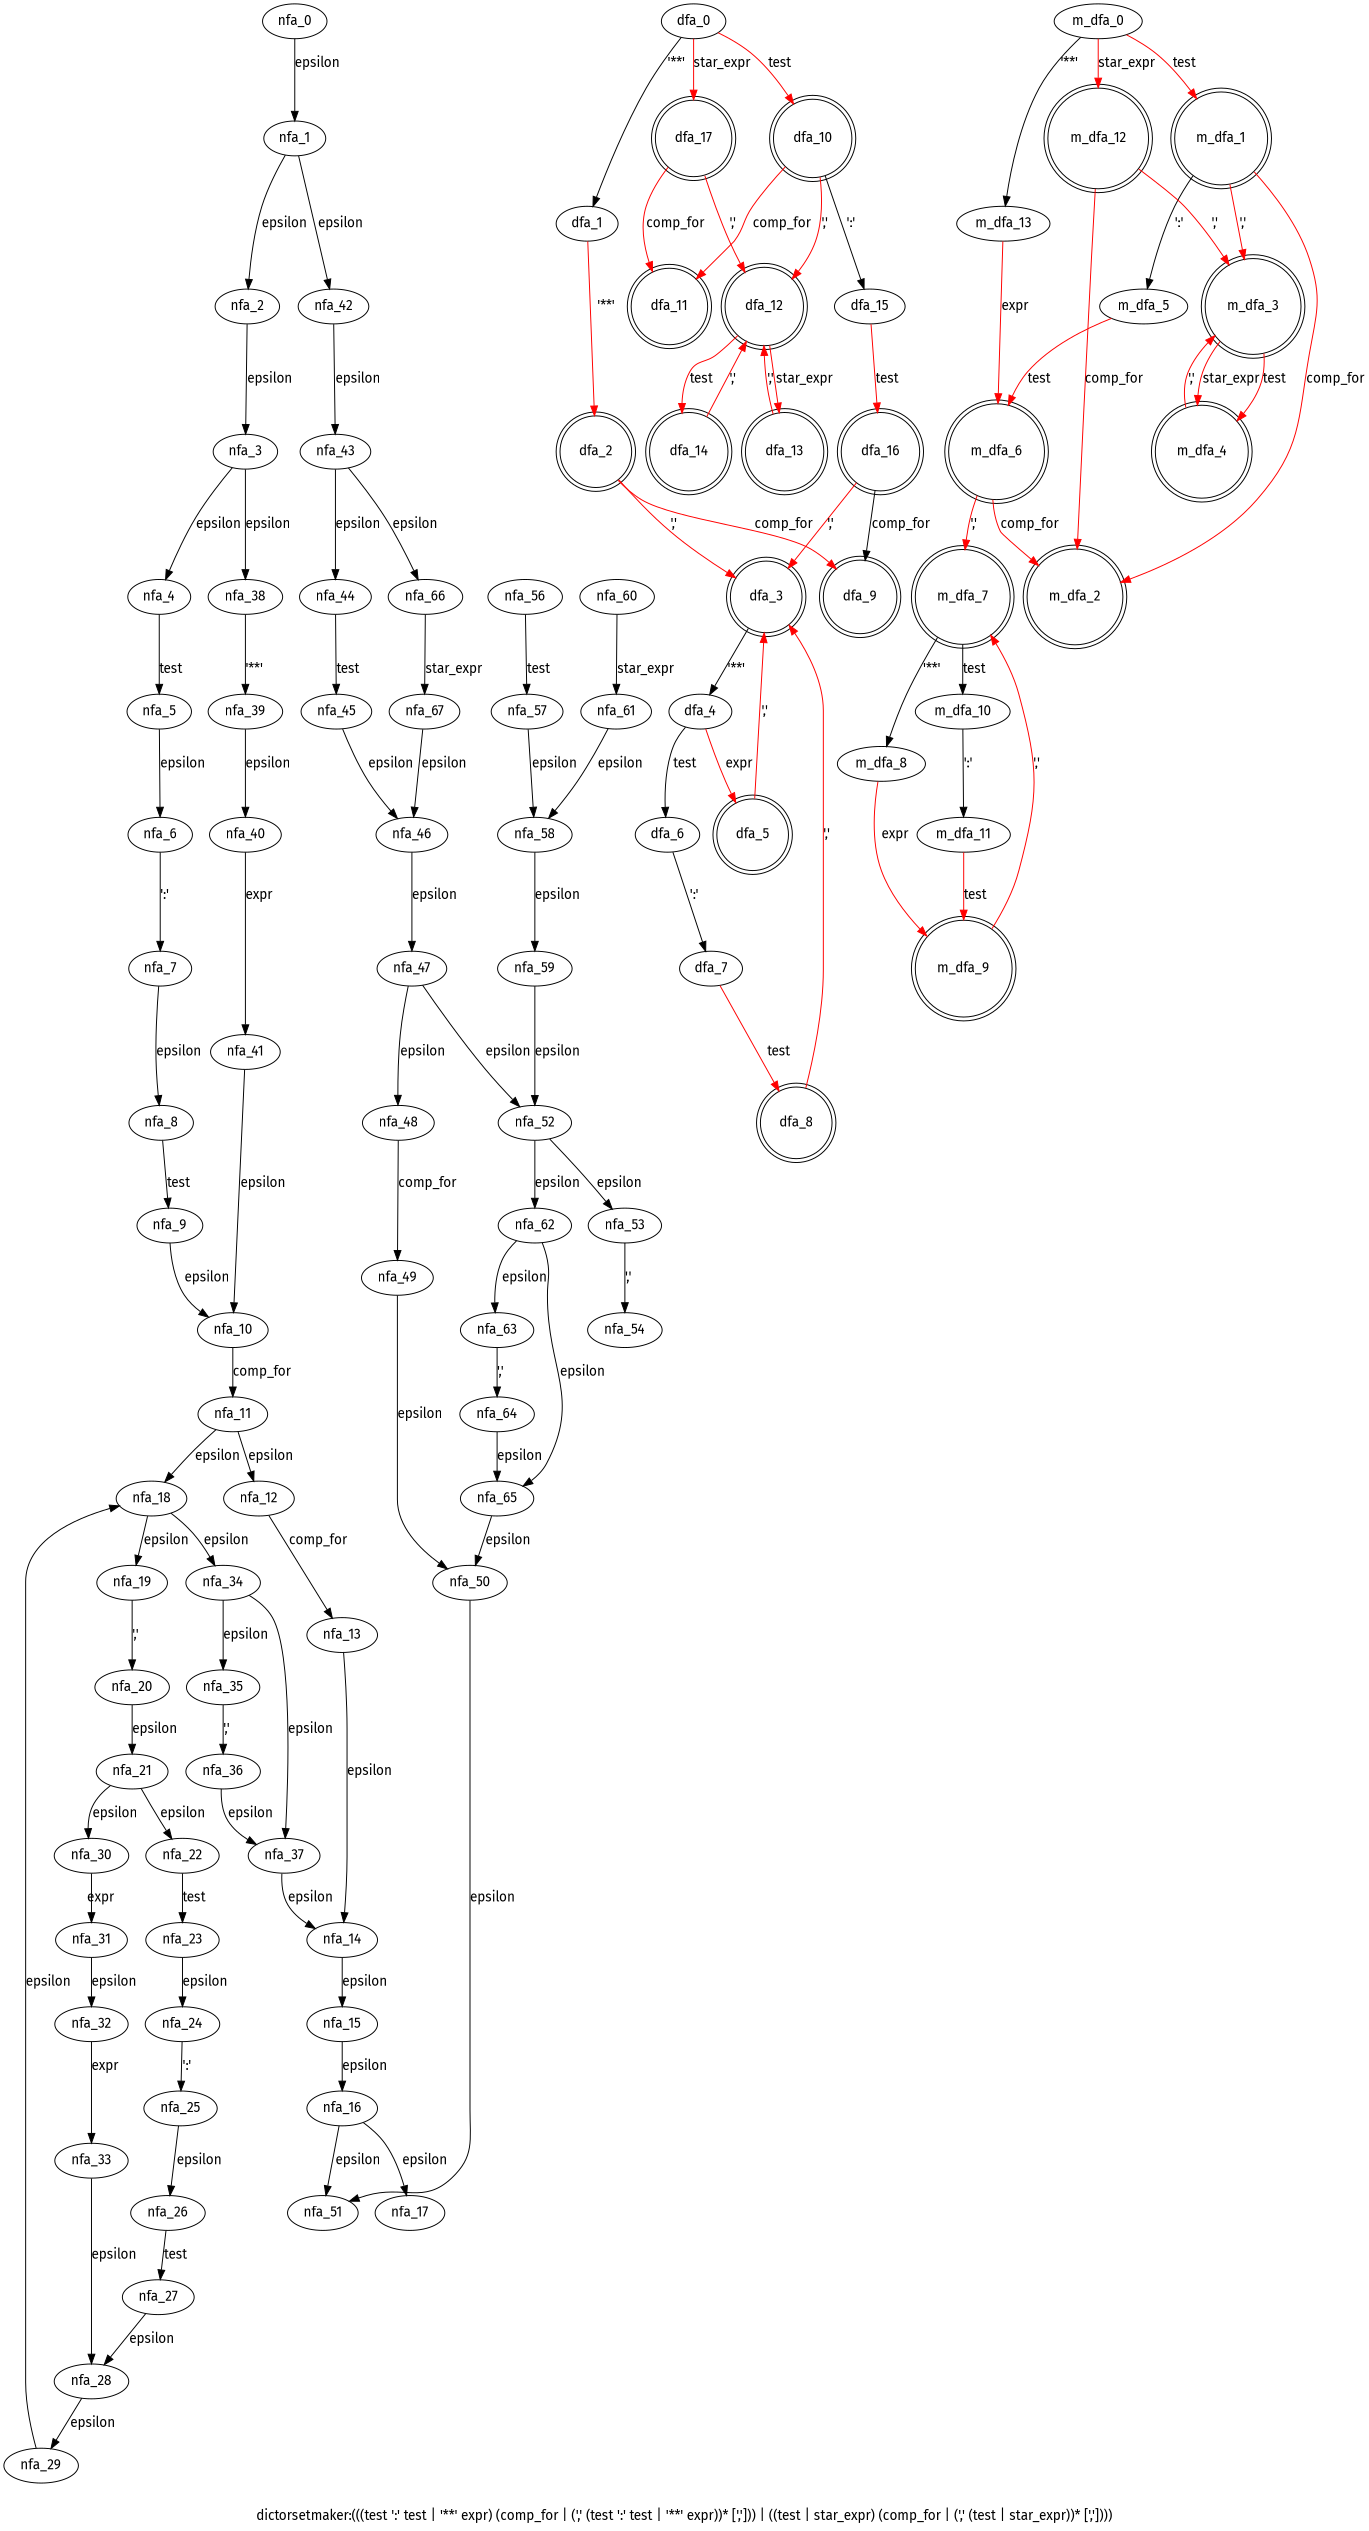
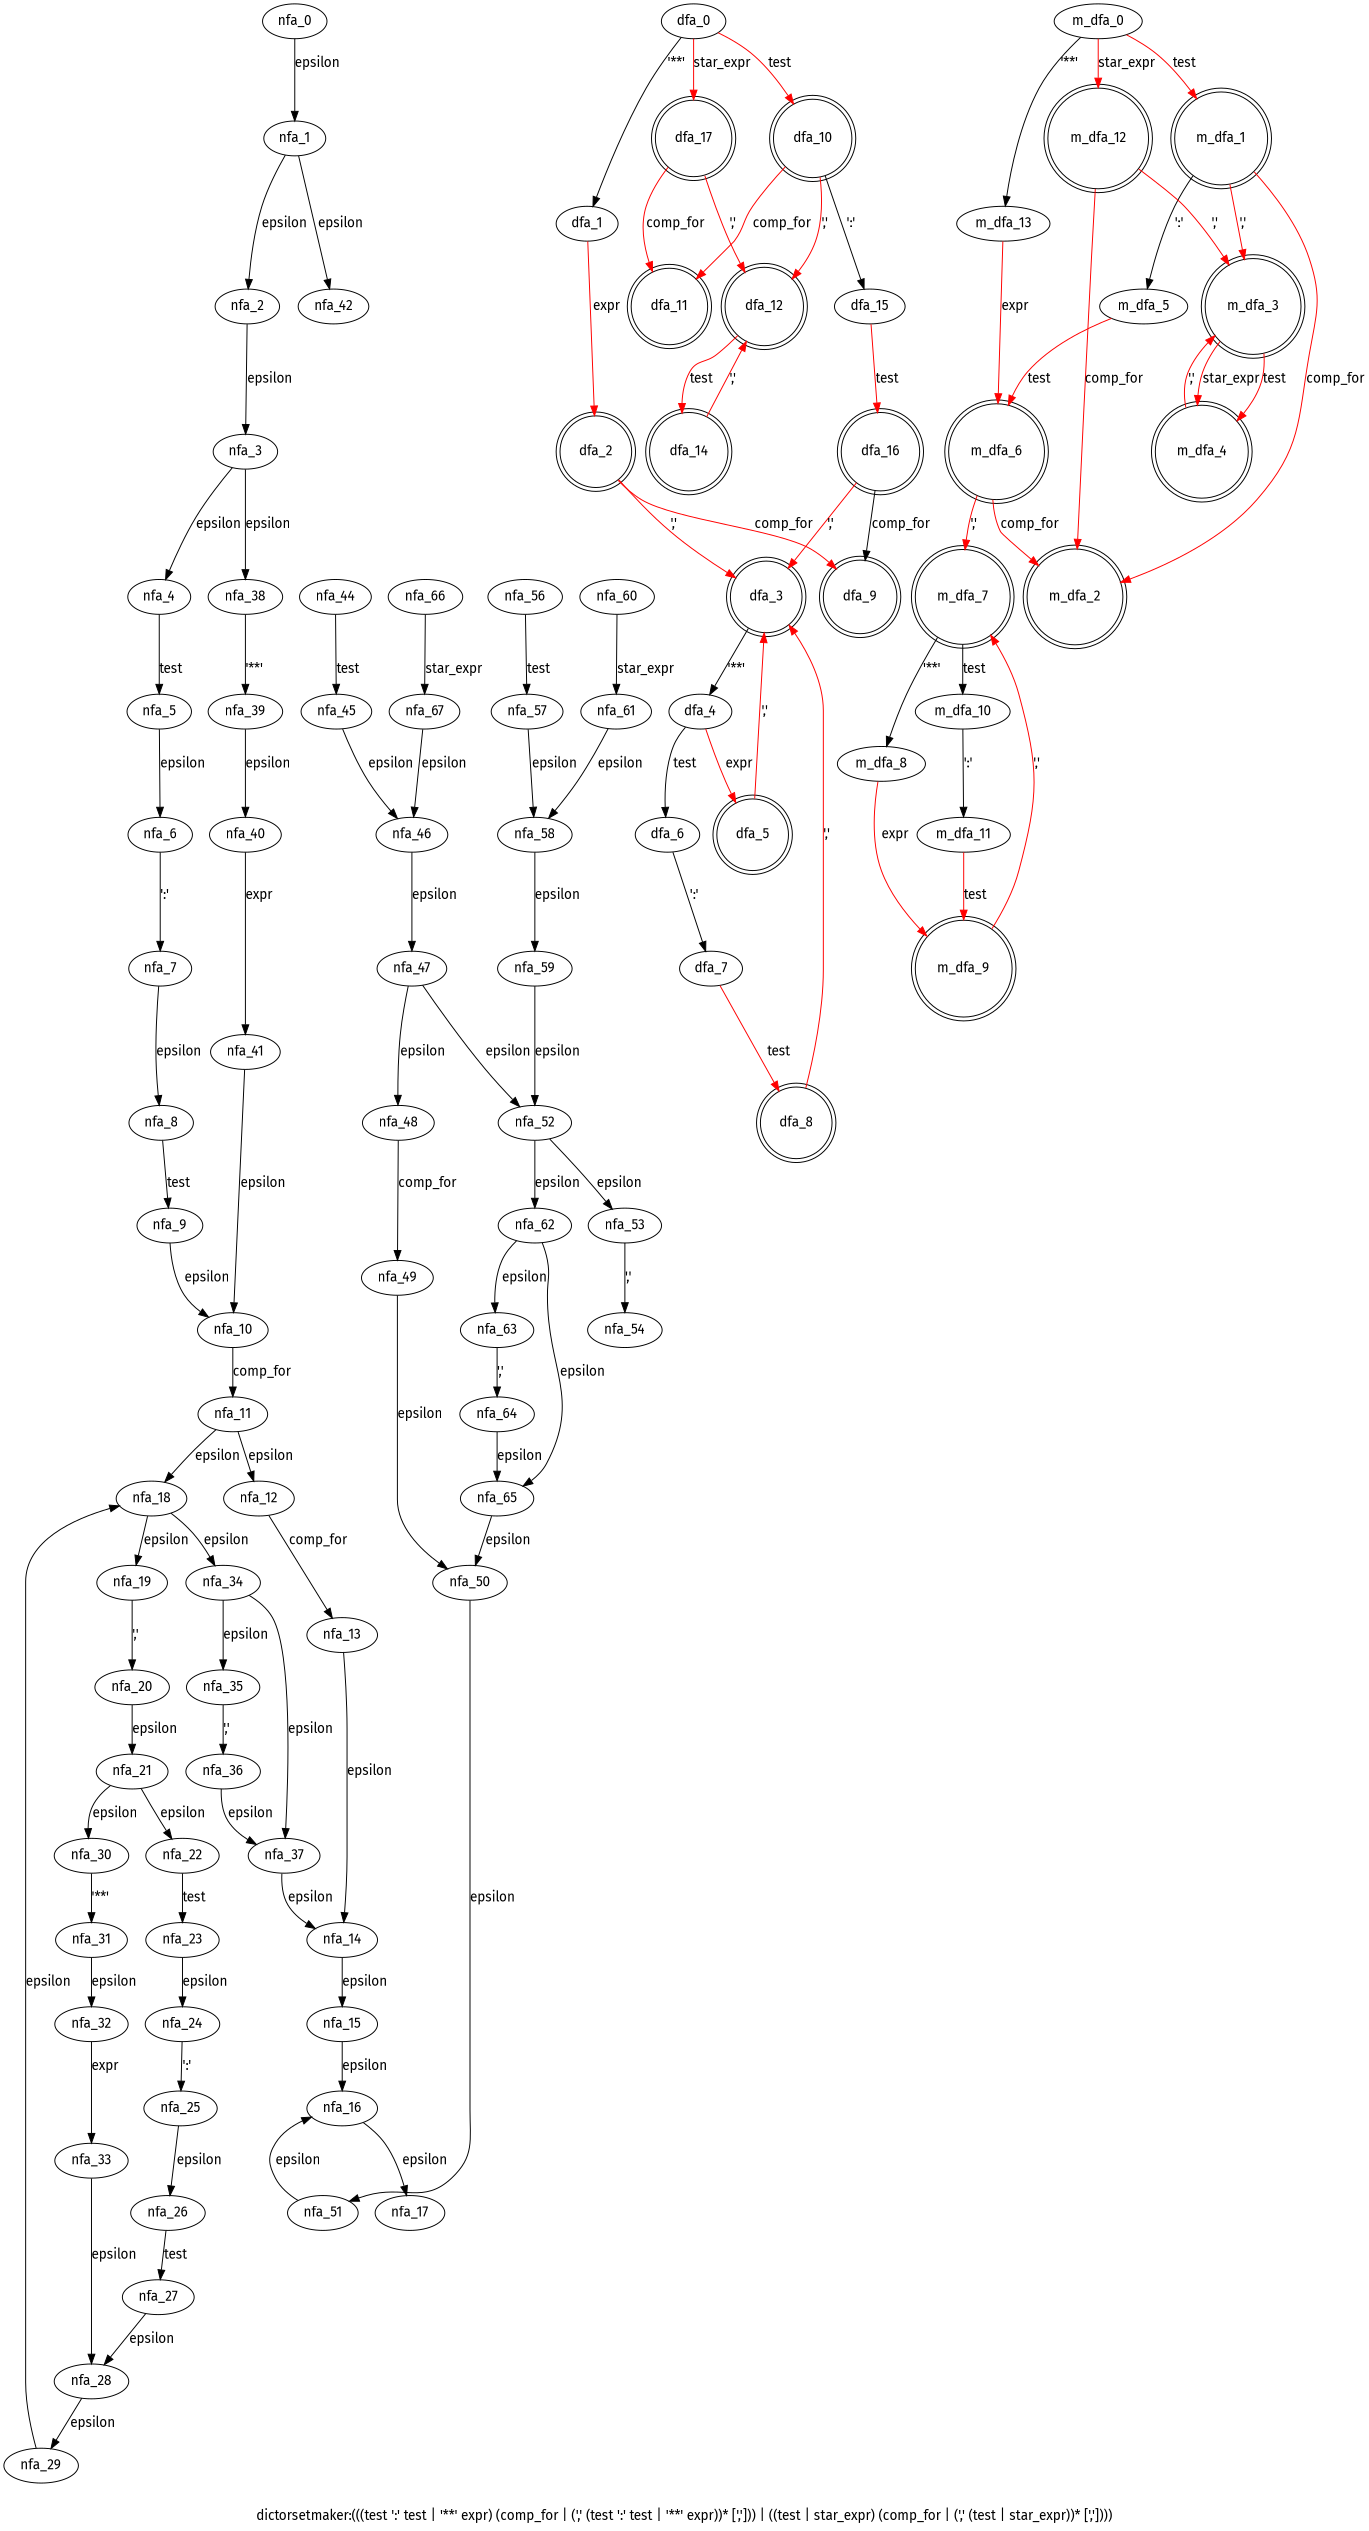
edge "dfa_1" -> "dfa_2": label "'**'" -> "expr"
node "nfa_43": removed
node "dfa_13": removed
edge "nfa_30" -> "nfa_31": label "expr" -> "'**'"
edge "nfa_16" -> "nfa_51": reversed
